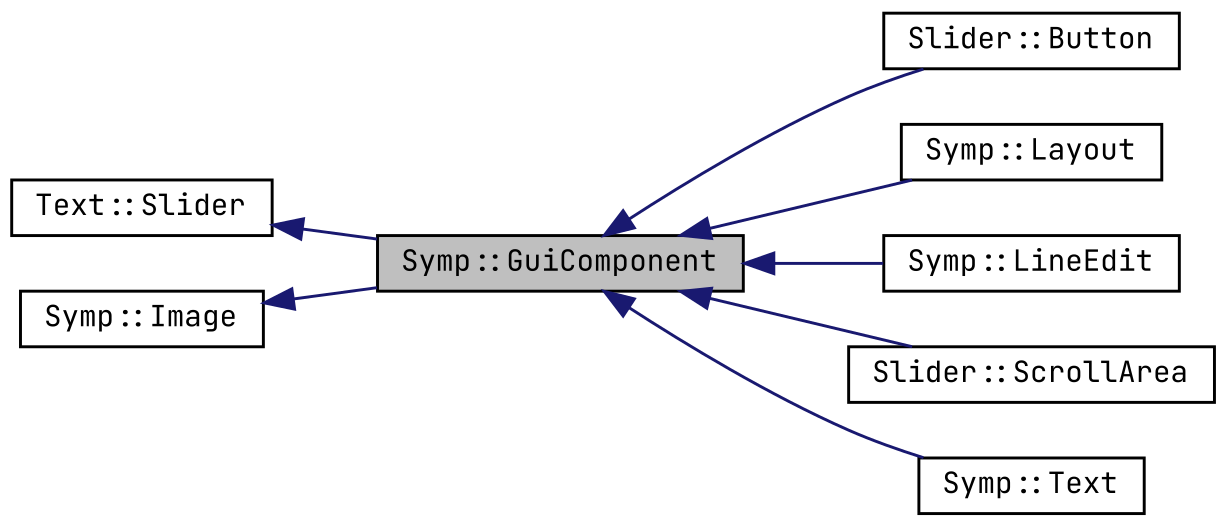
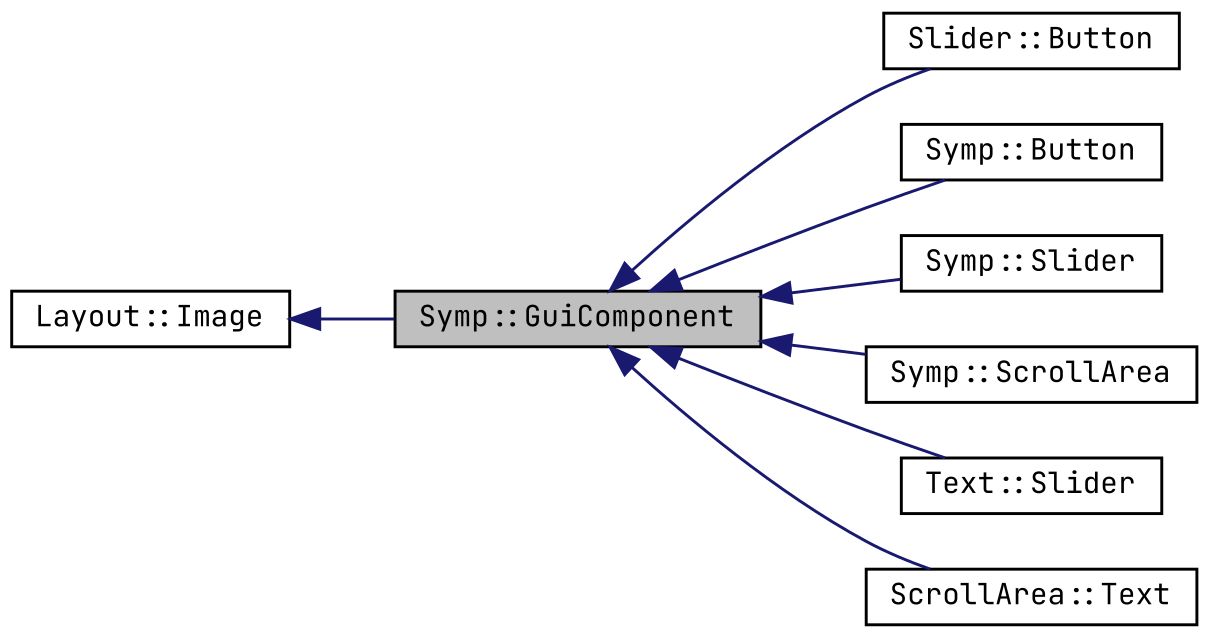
node "Symp::Layout": label "Symp::Layout" -> "Symp::Button"
edge "Symp::GuiComponent" -> "Text::Slider": reversed
node "Symp::LineEdit": label "Symp::LineEdit" -> "Symp::Slider"
node "Symp::Image": label "Symp::Image" -> "Layout::Image"
node "Slider::ScrollArea": label "Slider::ScrollArea" -> "Symp::ScrollArea"
node "Symp::Text": label "Symp::Text" -> "ScrollArea::Text"
